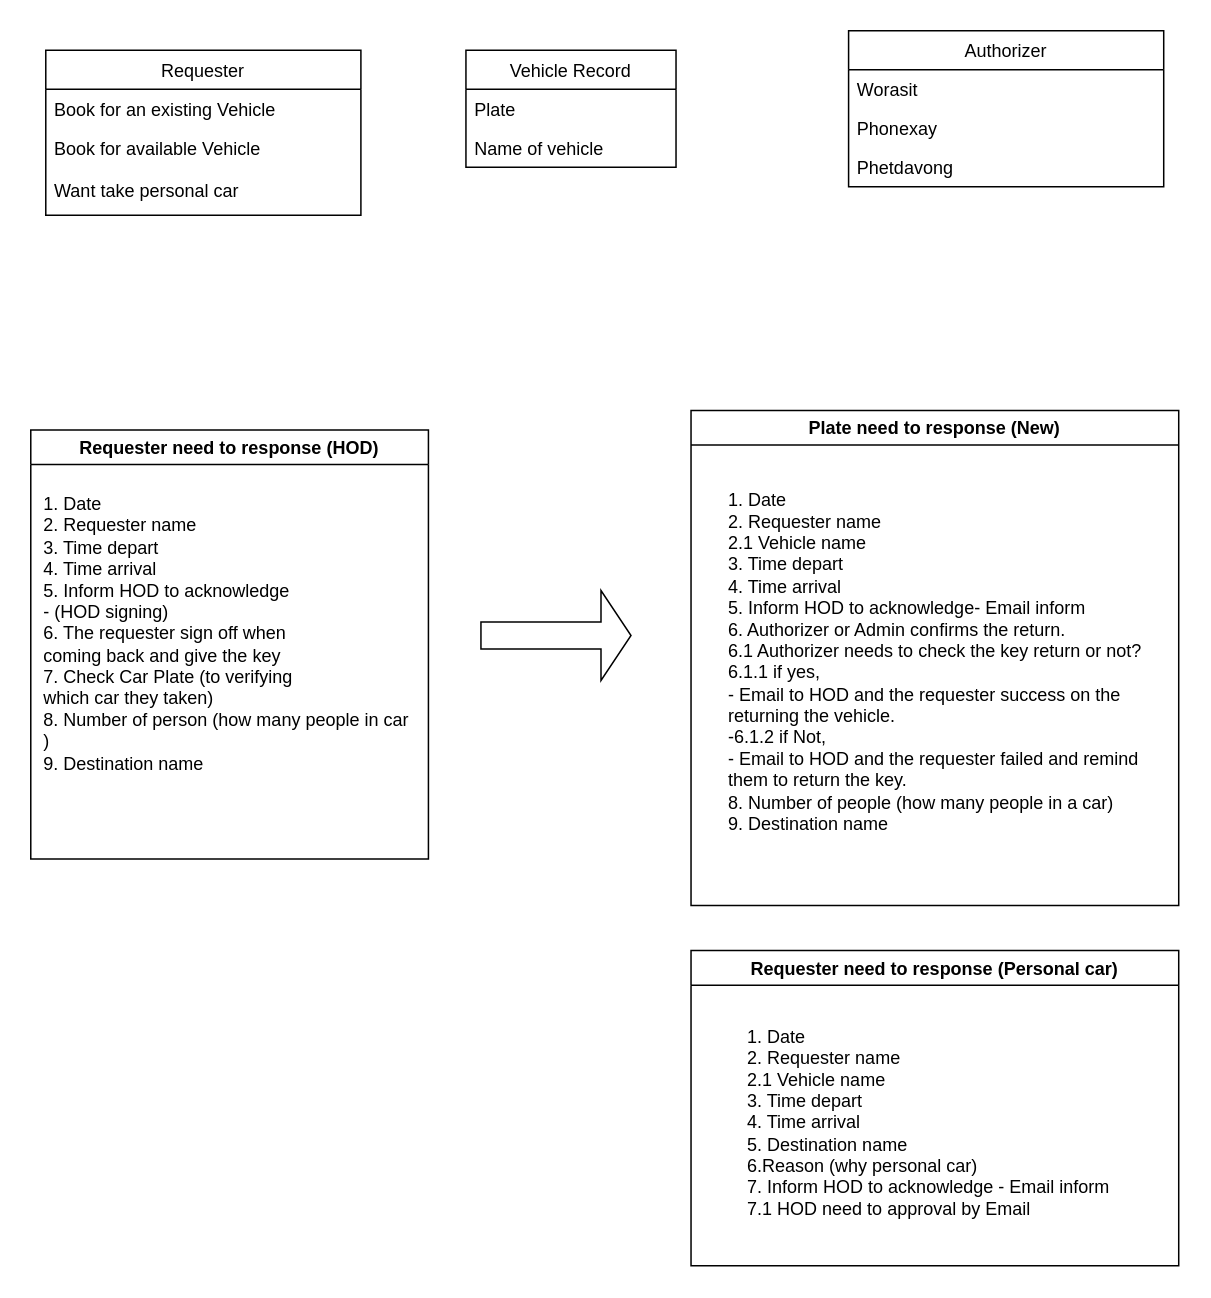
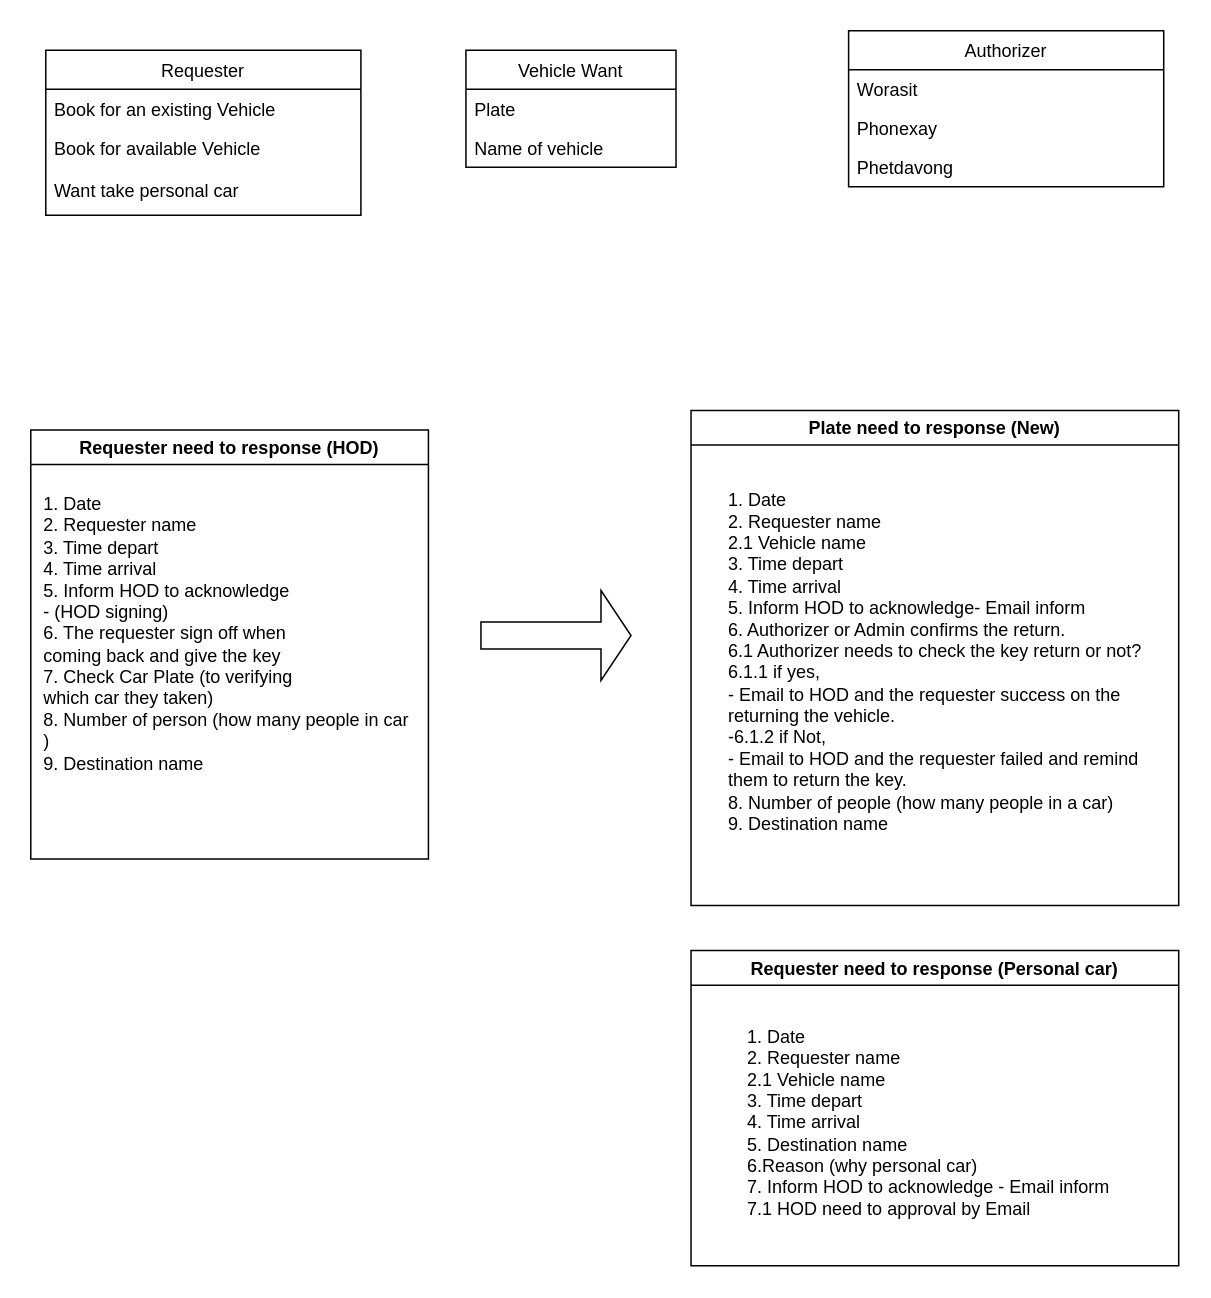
node "Vehicle Record": label "Vehicle Record" -> "Vehicle Want"
